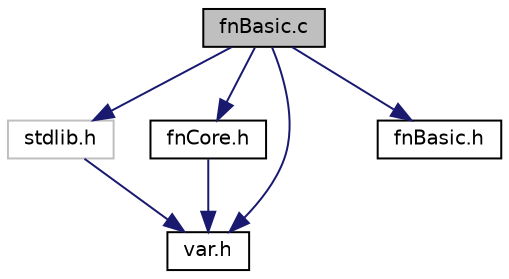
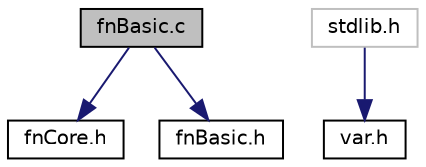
edge "fnBasic.c" -> "stdlib.h": removed
edge "fnBasic.c" -> "var.h": removed
edge "fnCore.h" -> "var.h": removed
